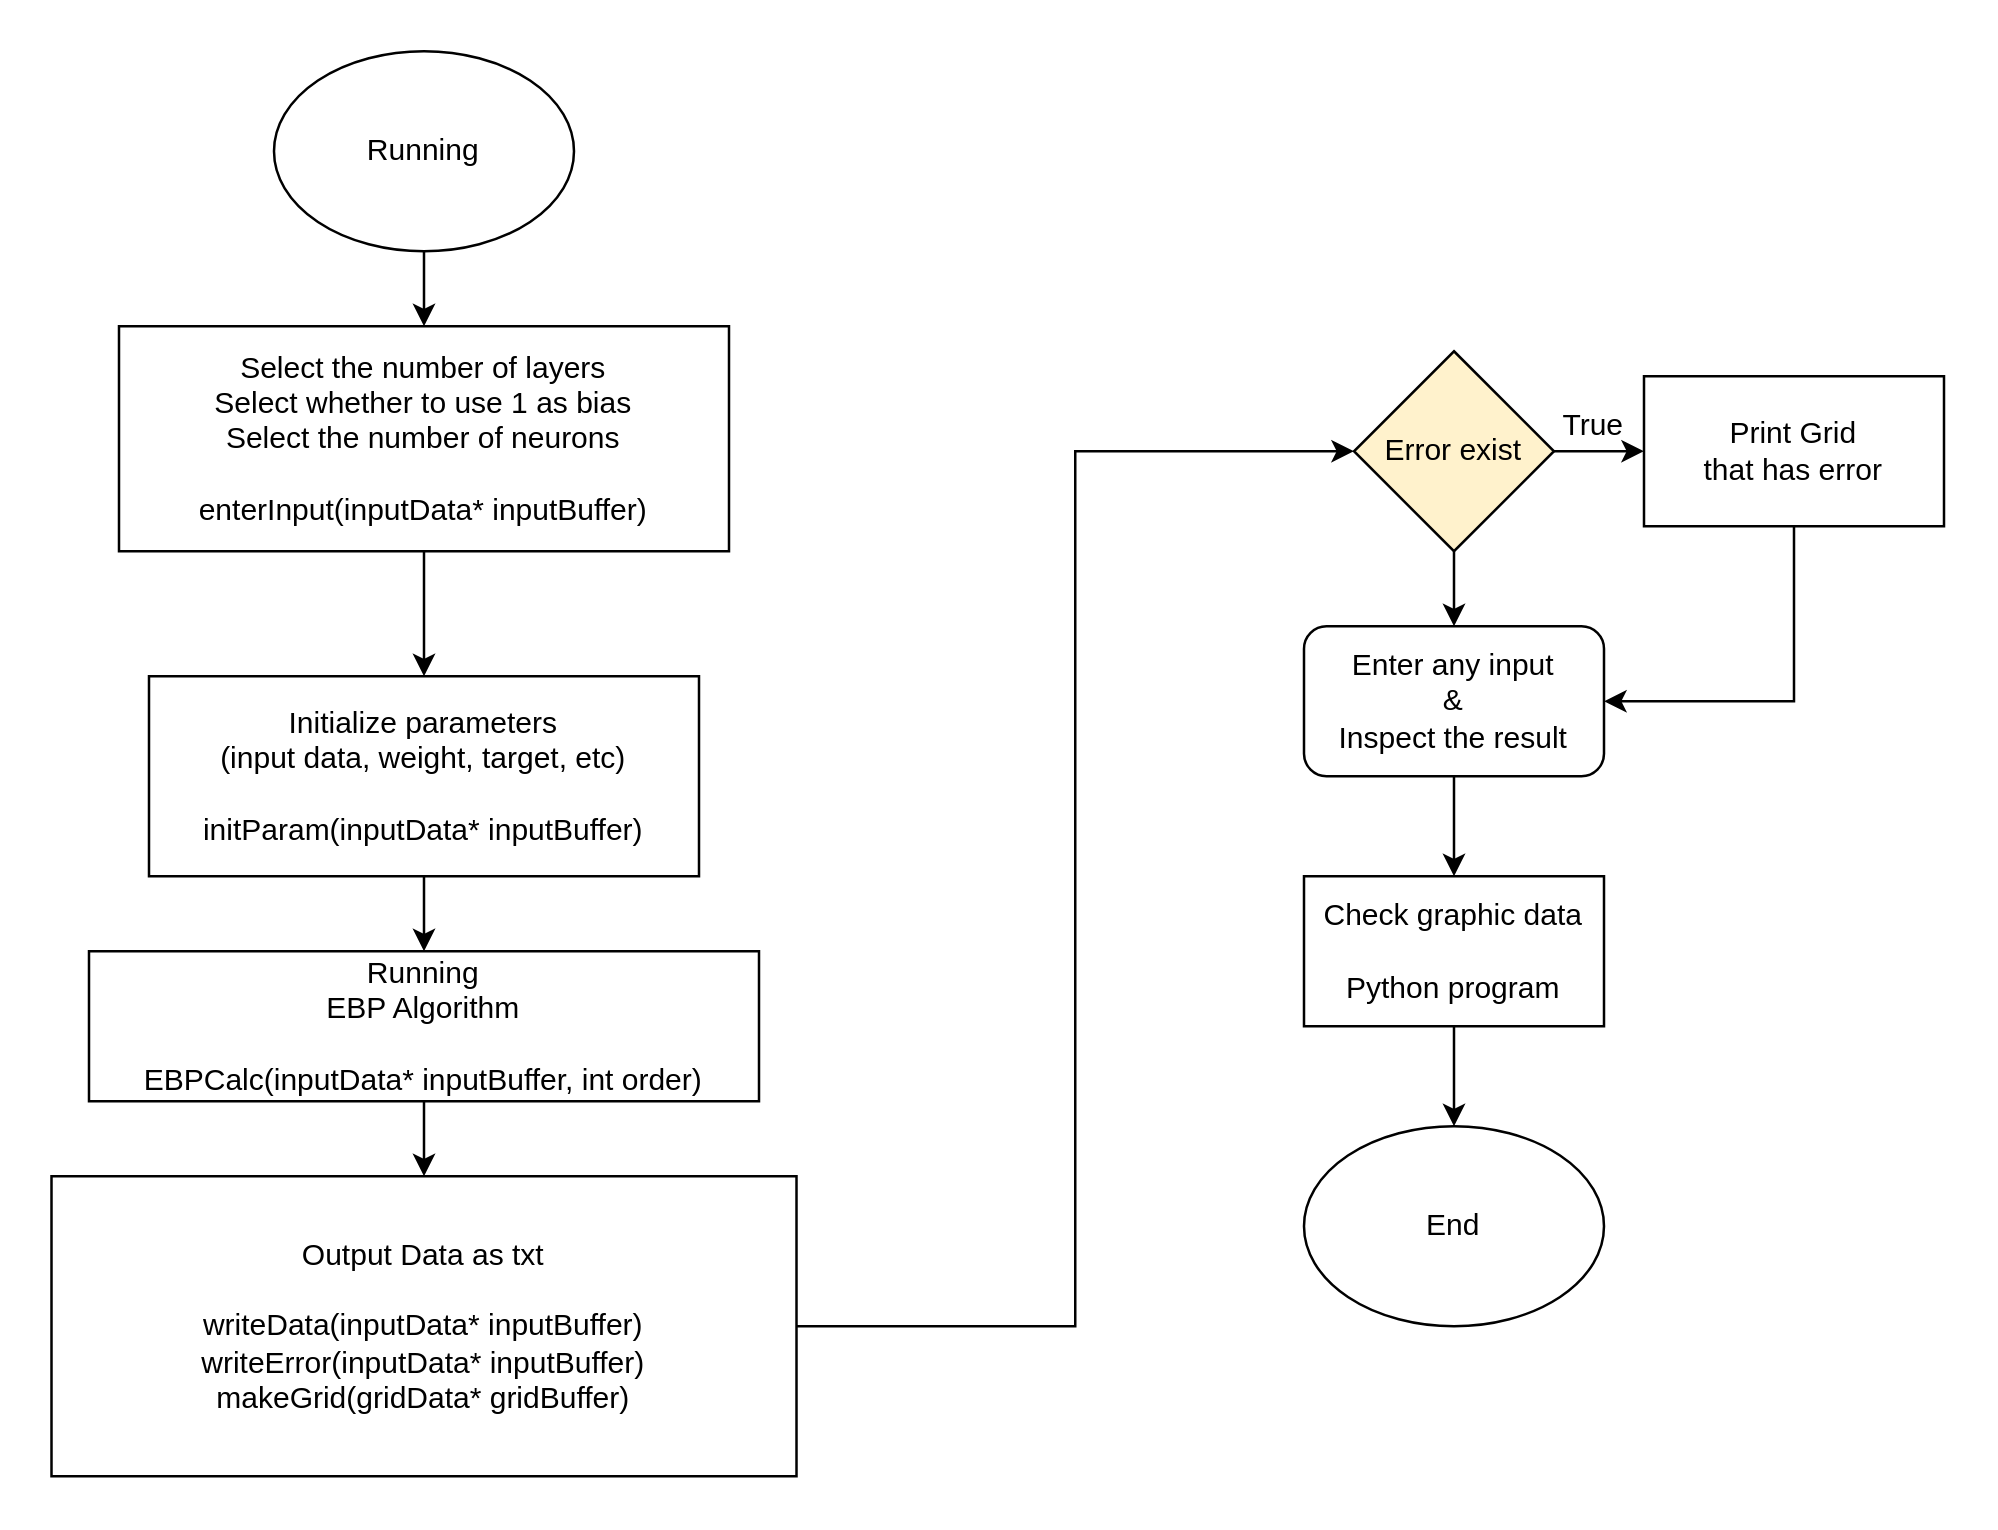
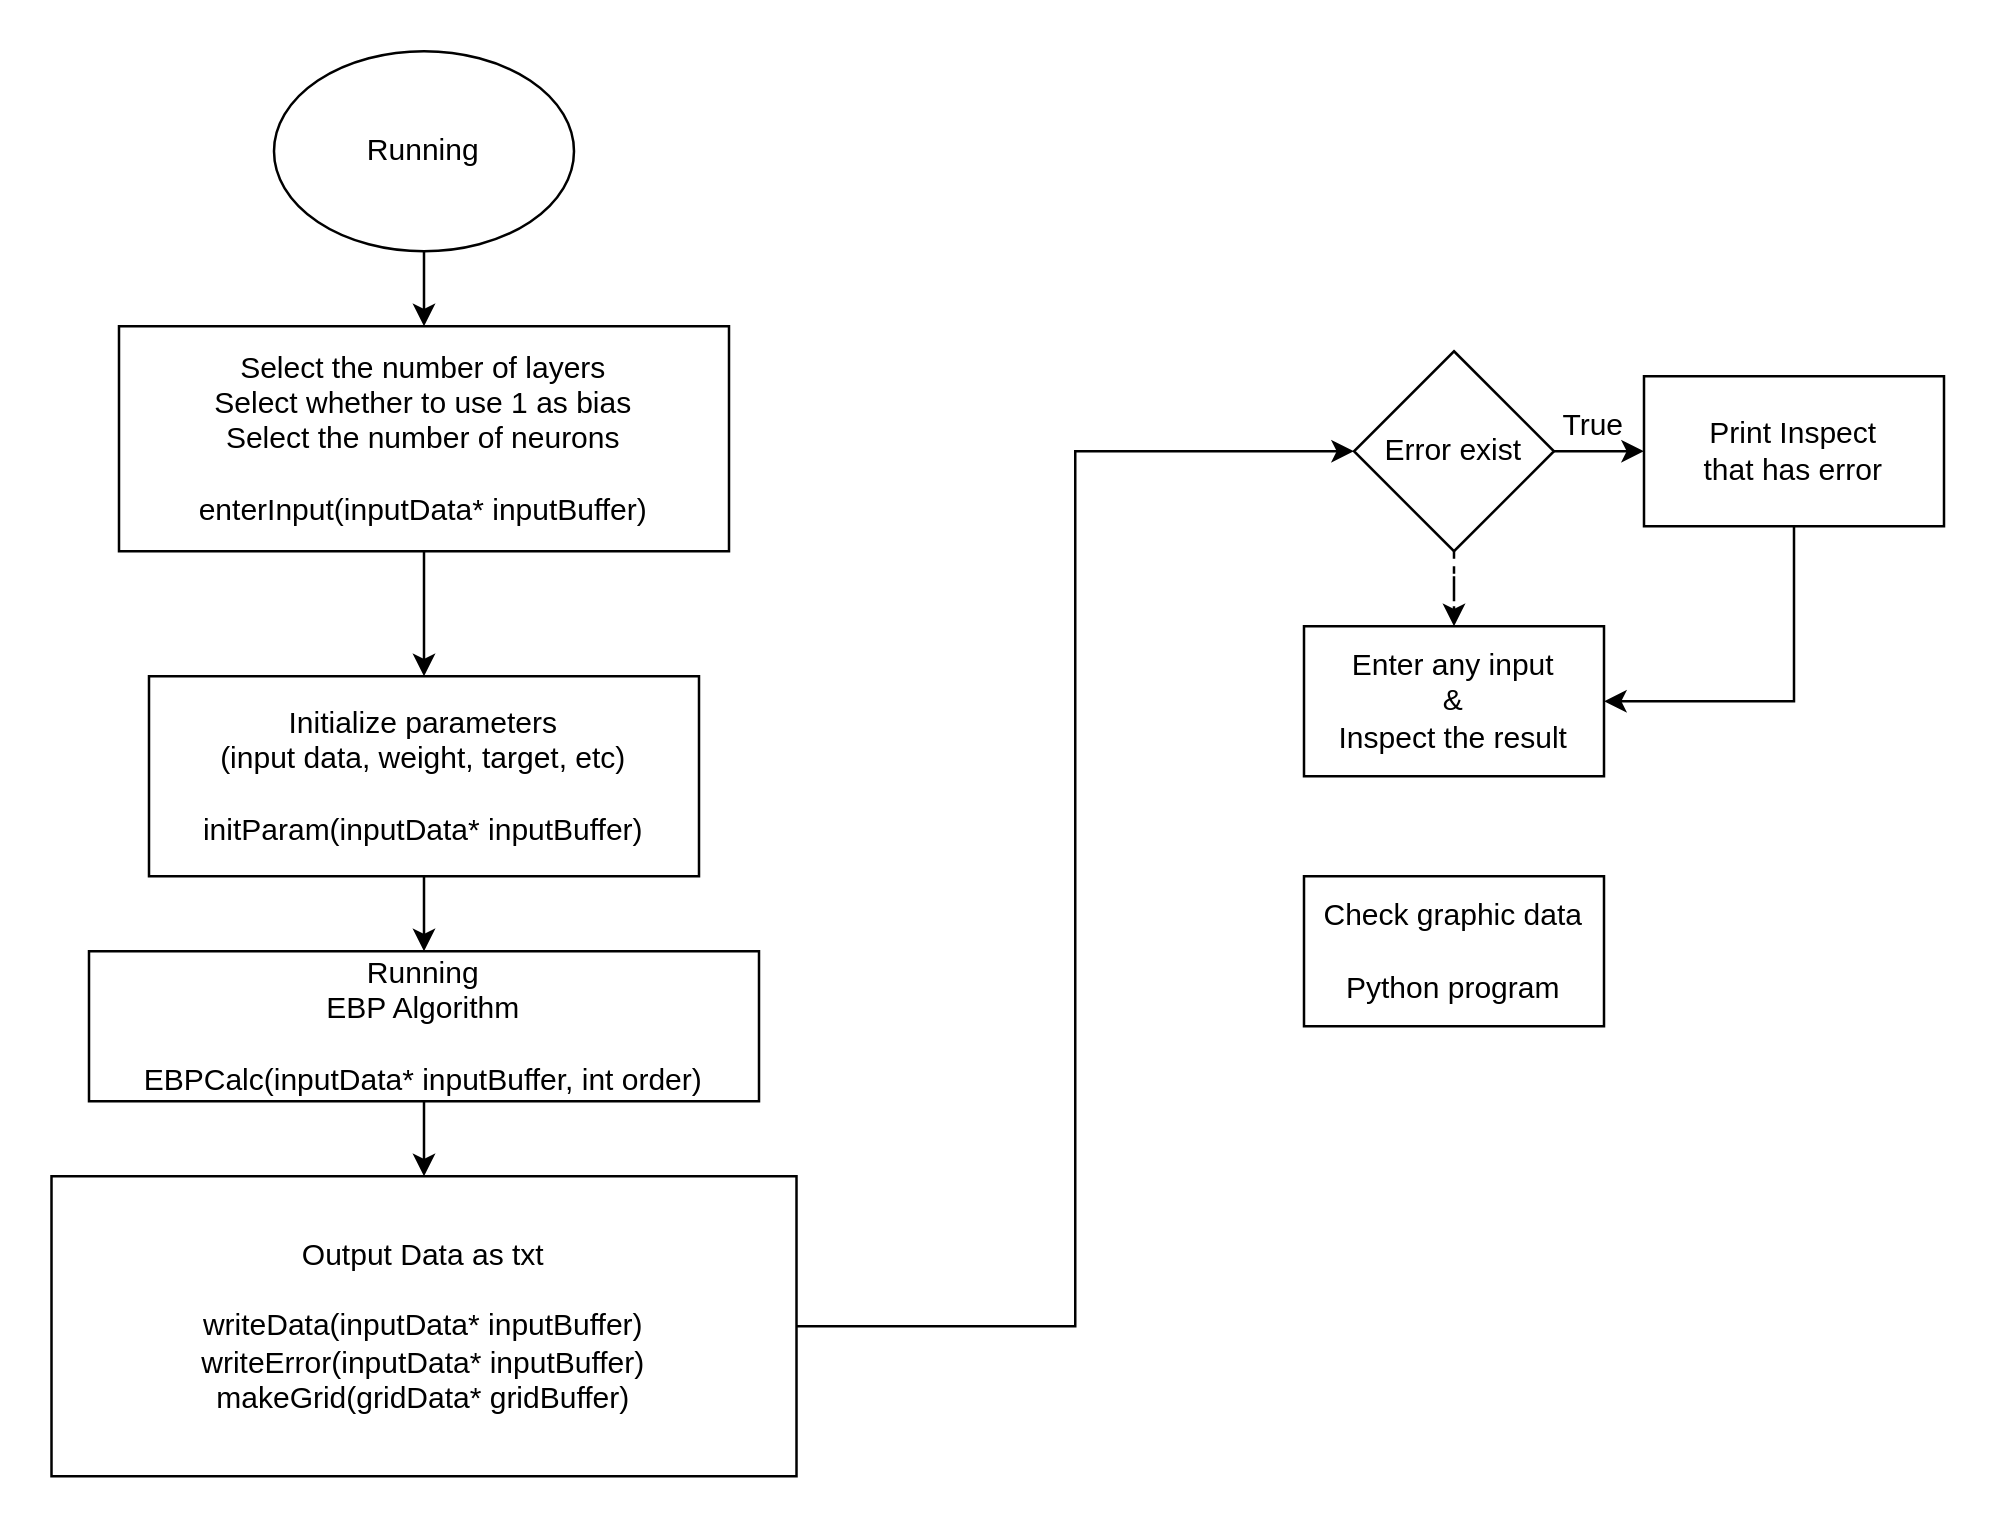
node "Error exist": fillcolor #fff2cc -> #ffffff
node "Print Grid that has error": label "Print Grid that has error" -> "Print Inspect that has error"
edge "Error exist" -> "Enter any input & Inspect the result": style solid -> dashed
node "Enter any input & Inspect the result": shape rounded rectangle -> rectangle
edge "Enter any input & Inspect the result" -> "Check graphic data Python program": removed
edge "Check graphic data Python program" -> "End": removed
node "End": removed
